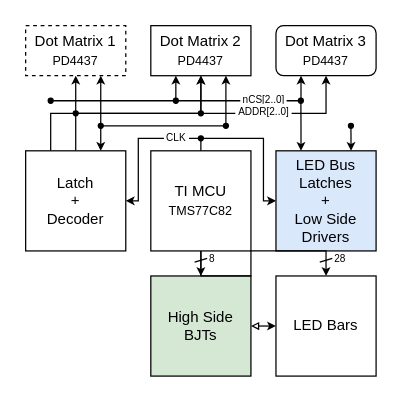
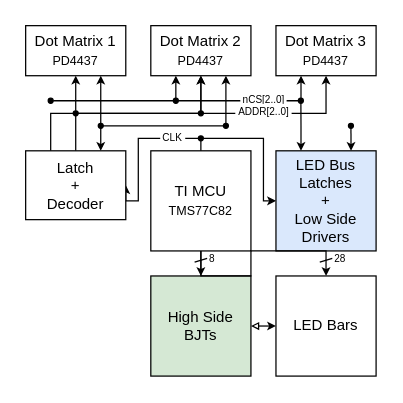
node "Dot Matrix 1 PD4437": style dashed -> solid
node "Dot Matrix 3 PD4437": shape rounded rectangle -> rectangle
node "Latch + Decoder": size 100x100 -> 100x69
